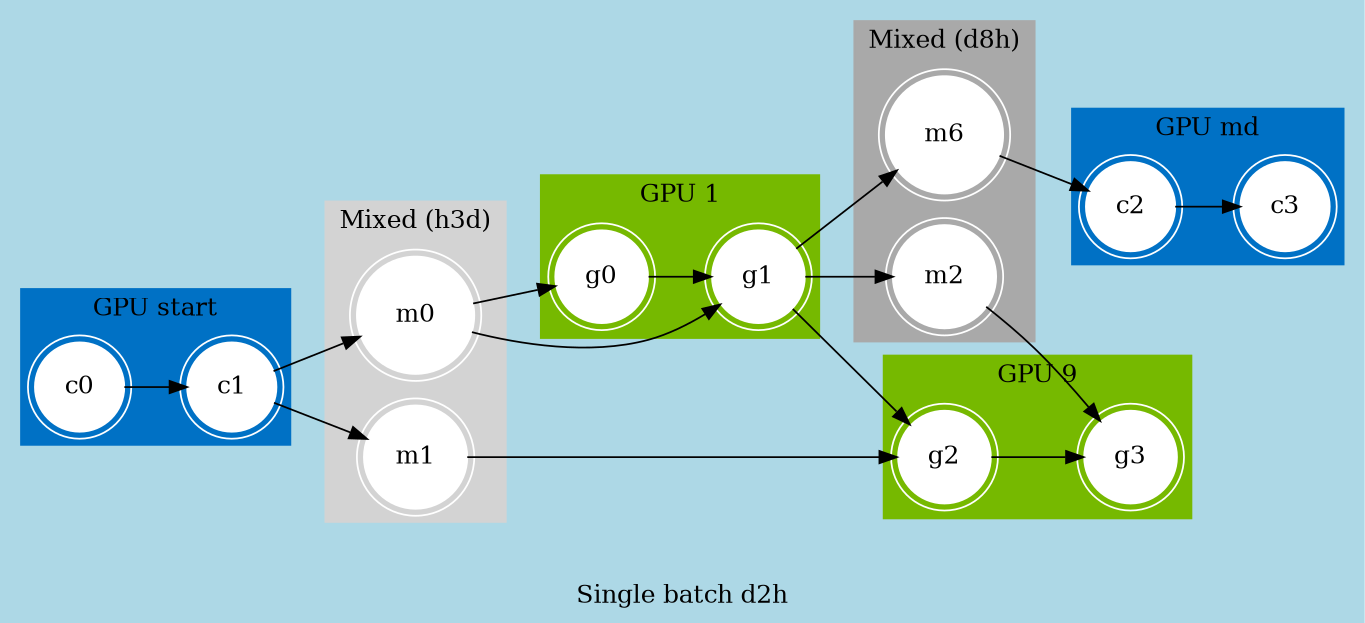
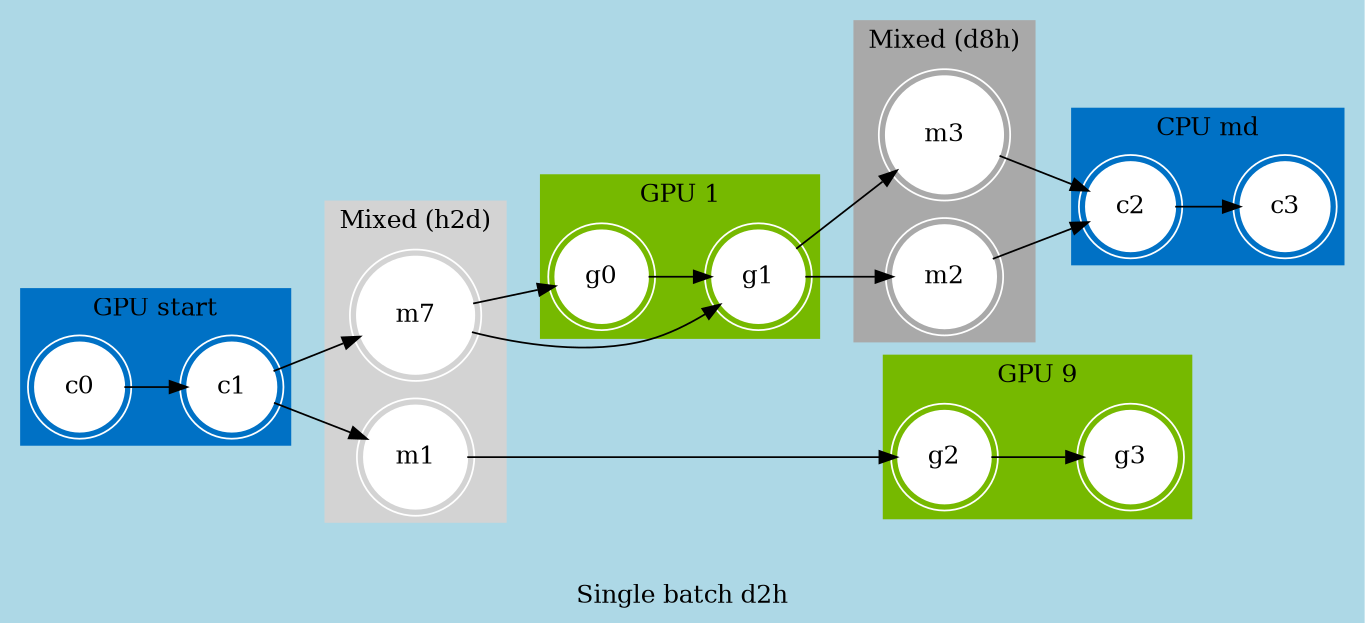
cluster "GPU md": label "GPU md" -> "CPU md"
node "m6": label "m6" -> "m3"
cluster "Mixed (h3d)": label "Mixed (h3d)" -> "Mixed (h2d)"
node "m0": label "m0" -> "m7"
edge "g1" -> "g2": removed
edge "m2" -> "g3": now "m2" -> "c2"
